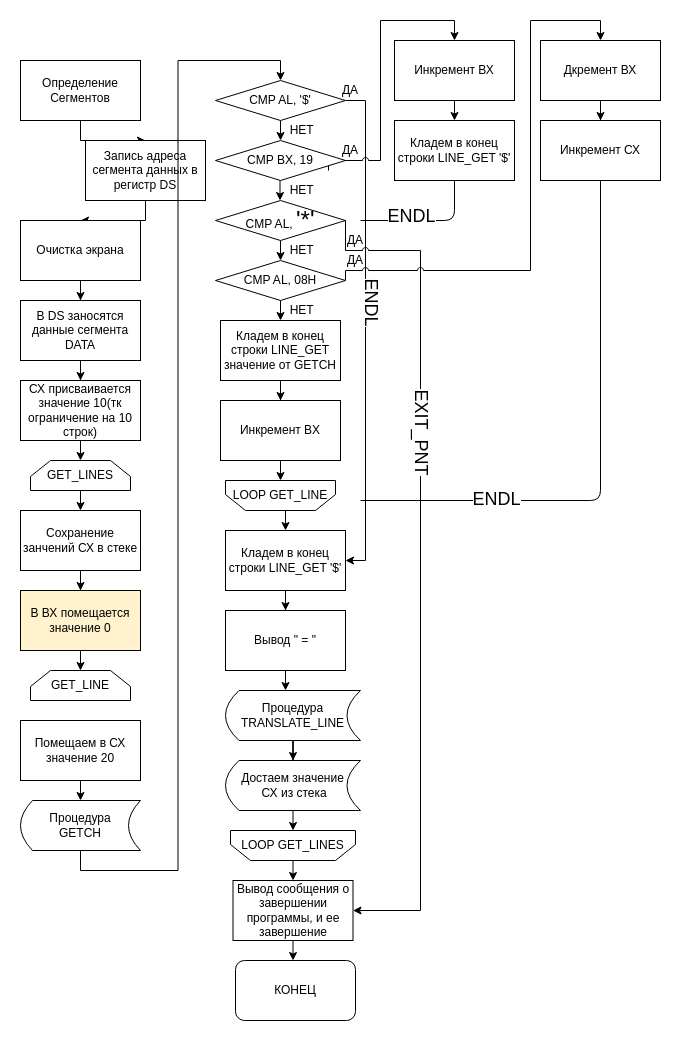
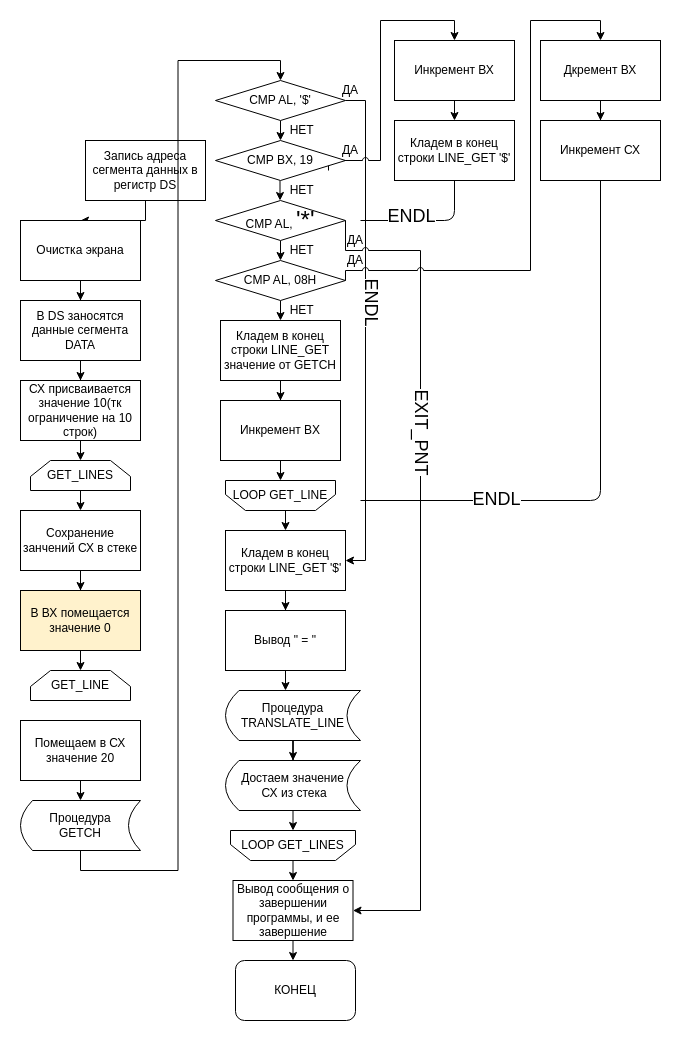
node "Определение Сегментов": removed
edge "Определение Сегментов" -> "Запись адреса сегмента данных в регистр DS": removed
